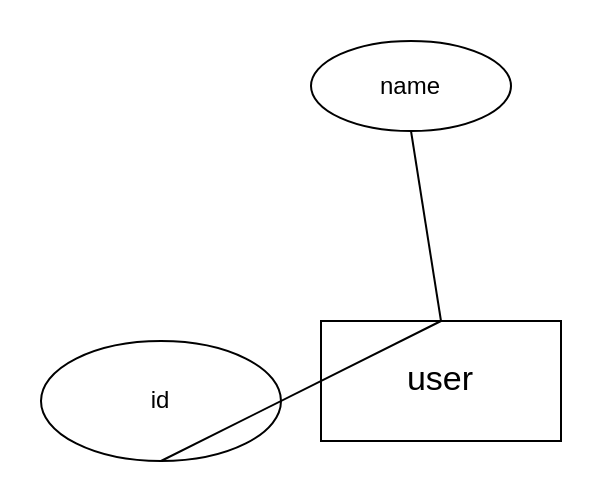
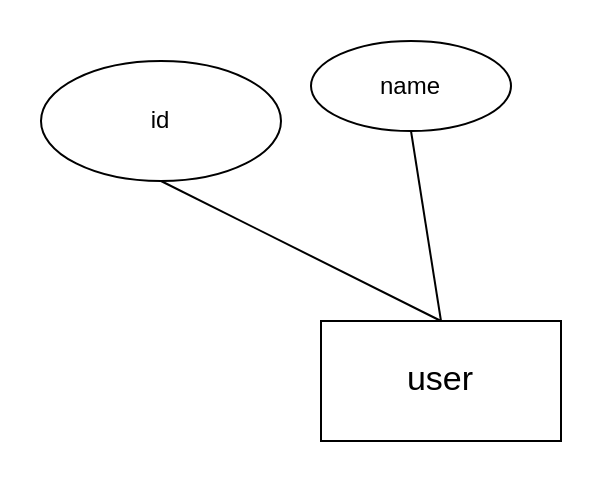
node "id": moved (161, 401) -> (161, 121)
